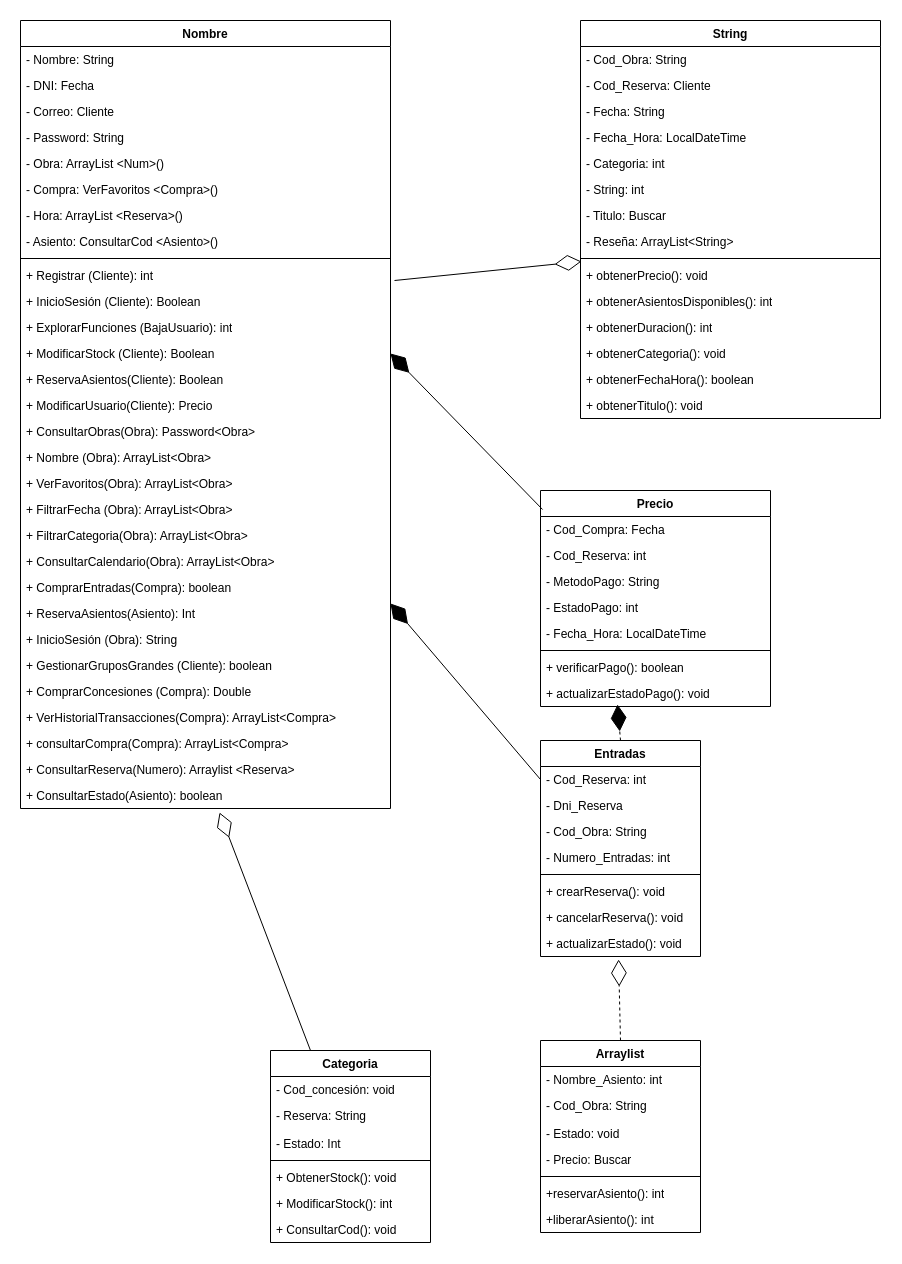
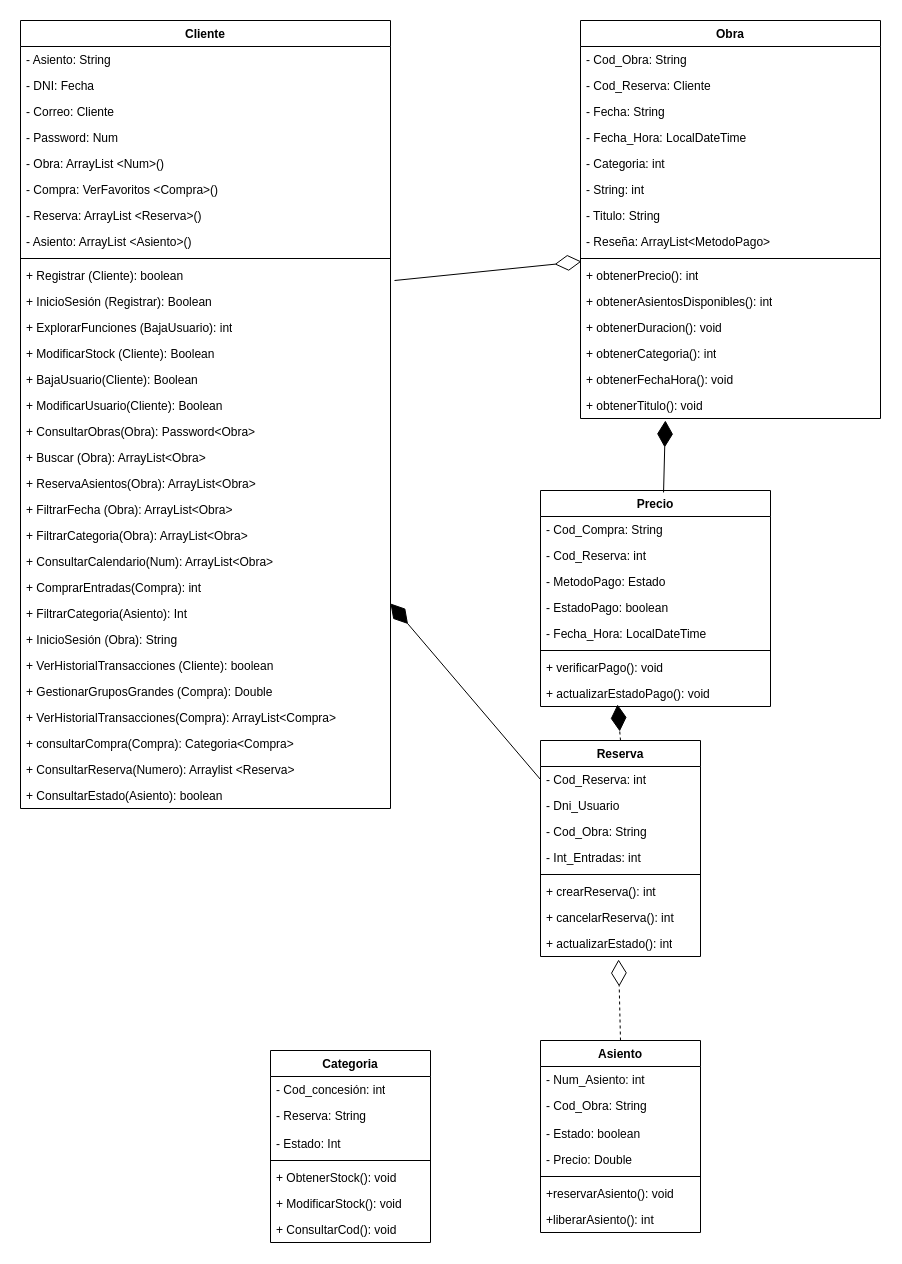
node "Nombre": label "Nombre" -> "Cliente"
node "String": label "String" -> "Obra"
node "- Nombre: String": label "- Nombre: String" -> "- Asiento: String"
node "- Password: String": label "- Password: String" -> "- Password: Num"
node "- Hora: ArrayList <Reserva>()": label "- Hora: ArrayList <Reserva>()" -> "- Reserva: ArrayList <Reserva>()"
node "- Titulo: Buscar": label "- Titulo: Buscar" -> "- Titulo: String"
node "- Asiento: ConsultarCod <Asiento>()": label "- Asiento: ConsultarCod <Asiento>()" -> "- Asiento: ArrayList <Asiento>()"
node "- Reseña: ArrayList<String>": label "- Reseña: ArrayList<String>" -> "- Reseña: ArrayList<MetodoPago>"
node "+ Registrar (Cliente): int": label "+ Registrar (Cliente): int" -> "+ Registrar (Cliente): boolean"
node "+ obtenerPrecio(): void": label "+ obtenerPrecio(): void" -> "+ obtenerPrecio(): int"
node "+ InicioSesión (Cliente): Boolean": label "+ InicioSesión (Cliente): Boolean" -> "+ InicioSesión (Registrar): Boolean"
node "+ obtenerDuracion(): int": label "+ obtenerDuracion(): int" -> "+ obtenerDuracion(): void"
node "+ obtenerCategoria(): void": label "+ obtenerCategoria(): void" -> "+ obtenerCategoria(): int"
node "+ ReservaAsientos(Cliente): Boolean": label "+ ReservaAsientos(Cliente): Boolean" -> "+ BajaUsuario(Cliente): Boolean"
node "+ obtenerFechaHora(): boolean": label "+ obtenerFechaHora(): boolean" -> "+ obtenerFechaHora(): void"
node "+ ModificarUsuario(Cliente): Precio": label "+ ModificarUsuario(Cliente): Precio" -> "+ ModificarUsuario(Cliente): Boolean"
edge "Precio" -> "+ ModificarStock (Cliente): Boolean": removed
node "+ Nombre (Obra): ArrayList<Obra>": label "+ Nombre (Obra): ArrayList<Obra>" -> "+ Buscar (Obra): ArrayList<Obra>"
edge "Precio" -> "+ obtenerTitulo(): void": added
node "+ VerFavoritos(Obra): ArrayList<Obra>": label "+ VerFavoritos(Obra): ArrayList<Obra>" -> "+ ReservaAsientos(Obra): ArrayList<Obra>"
node "- Cod_Compra: Fecha": label "- Cod_Compra: Fecha" -> "- Cod_Compra: String"
node "+ ConsultarCalendario(Obra): ArrayList<Obra>": label "+ ConsultarCalendario(Obra): ArrayList<Obra>" -> "+ ConsultarCalendario(Num): ArrayList<Obra>"
node "- MetodoPago: String": label "- MetodoPago: String" -> "- MetodoPago: Estado"
node "+ ComprarEntradas(Compra): boolean": label "+ ComprarEntradas(Compra): boolean" -> "+ ComprarEntradas(Compra): int"
node "- EstadoPago: int": label "- EstadoPago: int" -> "- EstadoPago: boolean"
node "+ ReservaAsientos(Asiento): Int": label "+ ReservaAsientos(Asiento): Int" -> "+ FiltrarCategoria(Asiento): Int"
node "+ GestionarGruposGrandes (Cliente): boolean": label "+ GestionarGruposGrandes (Cliente): boolean" -> "+ VerHistorialTransacciones (Cliente): boolean"
node "+ verificarPago(): boolean": label "+ verificarPago(): boolean" -> "+ verificarPago(): void"
node "+ ComprarConcesiones (Compra): Double": label "+ ComprarConcesiones (Compra): Double" -> "+ GestionarGruposGrandes (Compra): Double"
node "+ consultarCompra(Compra): ArrayList<Compra>": label "+ consultarCompra(Compra): ArrayList<Compra>" -> "+ consultarCompra(Compra): Categoria<Compra>"
node "Entradas": label "Entradas" -> "Reserva"
node "- Dni_Reserva": label "- Dni_Reserva" -> "- Dni_Usuario"
node "- Numero_Entradas: int": label "- Numero_Entradas: int" -> "- Int_Entradas: int"
node "+ crearReserva(): void": label "+ crearReserva(): void" -> "+ crearReserva(): int"
node "+ cancelarReserva(): void": label "+ cancelarReserva(): void" -> "+ cancelarReserva(): int"
edge "Categoria" -> "+ ConsultarEstado(Asiento): boolean": removed
node "+ actualizarEstado(): void": label "+ actualizarEstado(): void" -> "+ actualizarEstado(): int"
node "Arraylist": label "Arraylist" -> "Asiento"
node "- Nombre_Asiento: int": label "- Nombre_Asiento: int" -> "- Num_Asiento: int"
node "- Cod_concesión: void": label "- Cod_concesión: void" -> "- Cod_concesión: int"
node "- Estado: void": label "- Estado: void" -> "- Estado: boolean"
node "- Precio: Buscar": label "- Precio: Buscar" -> "- Precio: Double"
node "+reservarAsiento(): int": label "+reservarAsiento(): int" -> "+reservarAsiento(): void"
node "+ ModificarStock(): int": label "+ ModificarStock(): int" -> "+ ModificarStock(): void"
